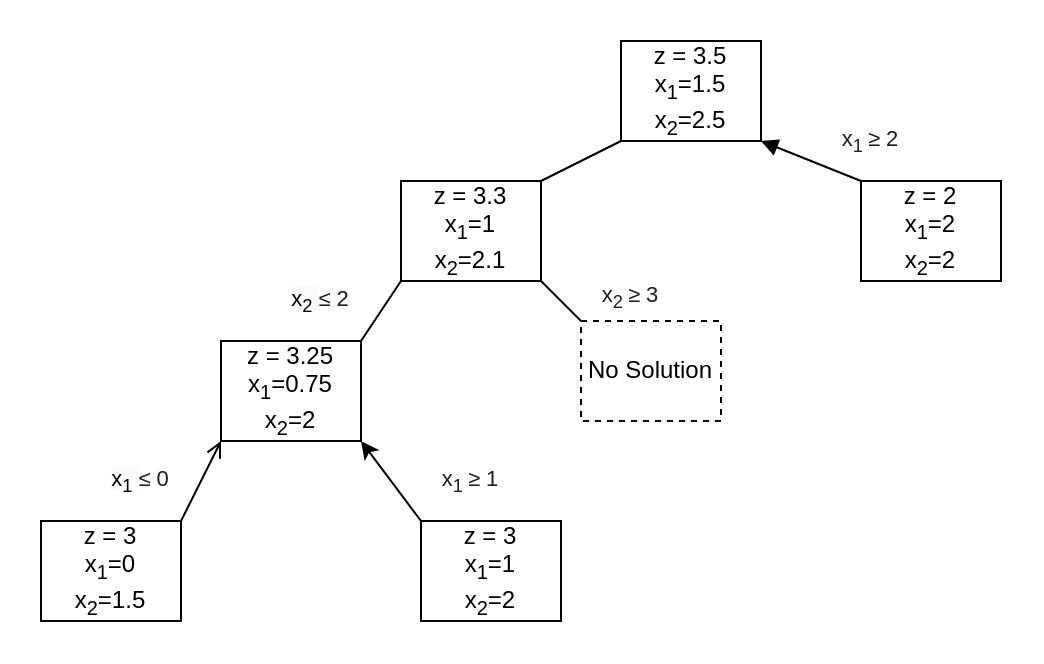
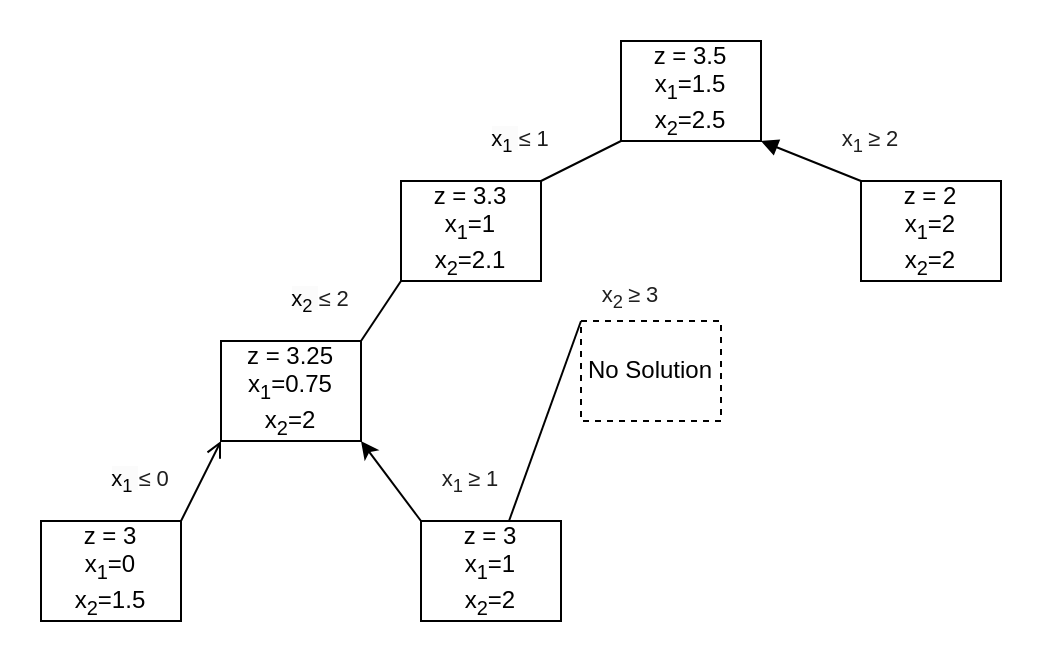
node "x1 ≤ 1": added
edge "z = 3.3 x1=1 x2=2.1" -- "No Solution": now "z = 3 x1=1 x2=2" -- "No Solution"
